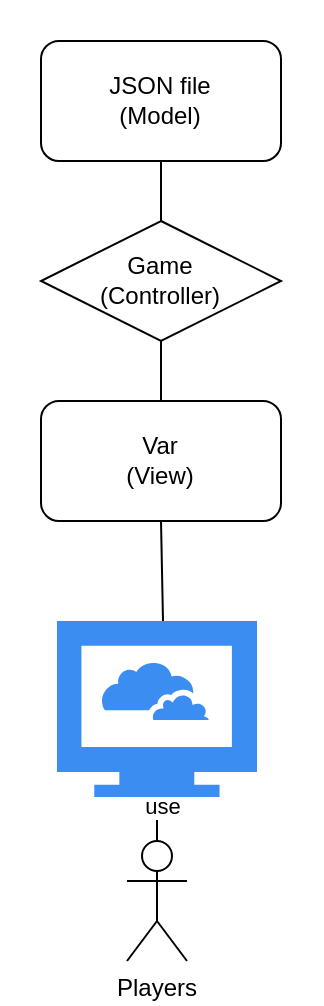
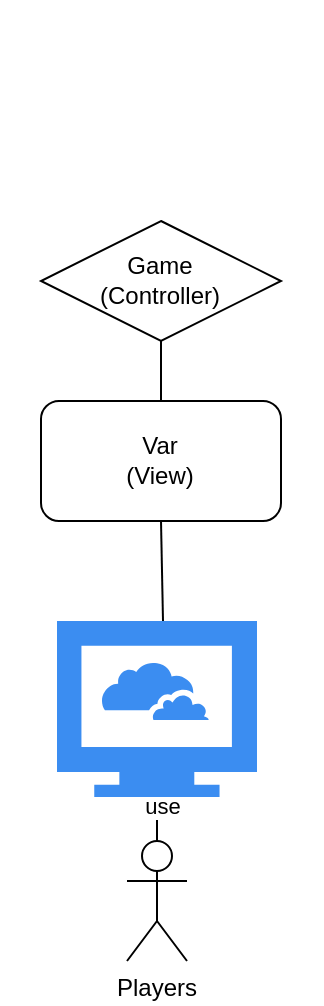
node "JSON file (Model)": removed
edge "JSON file (Model)" -- "Game (Controller)": removed
